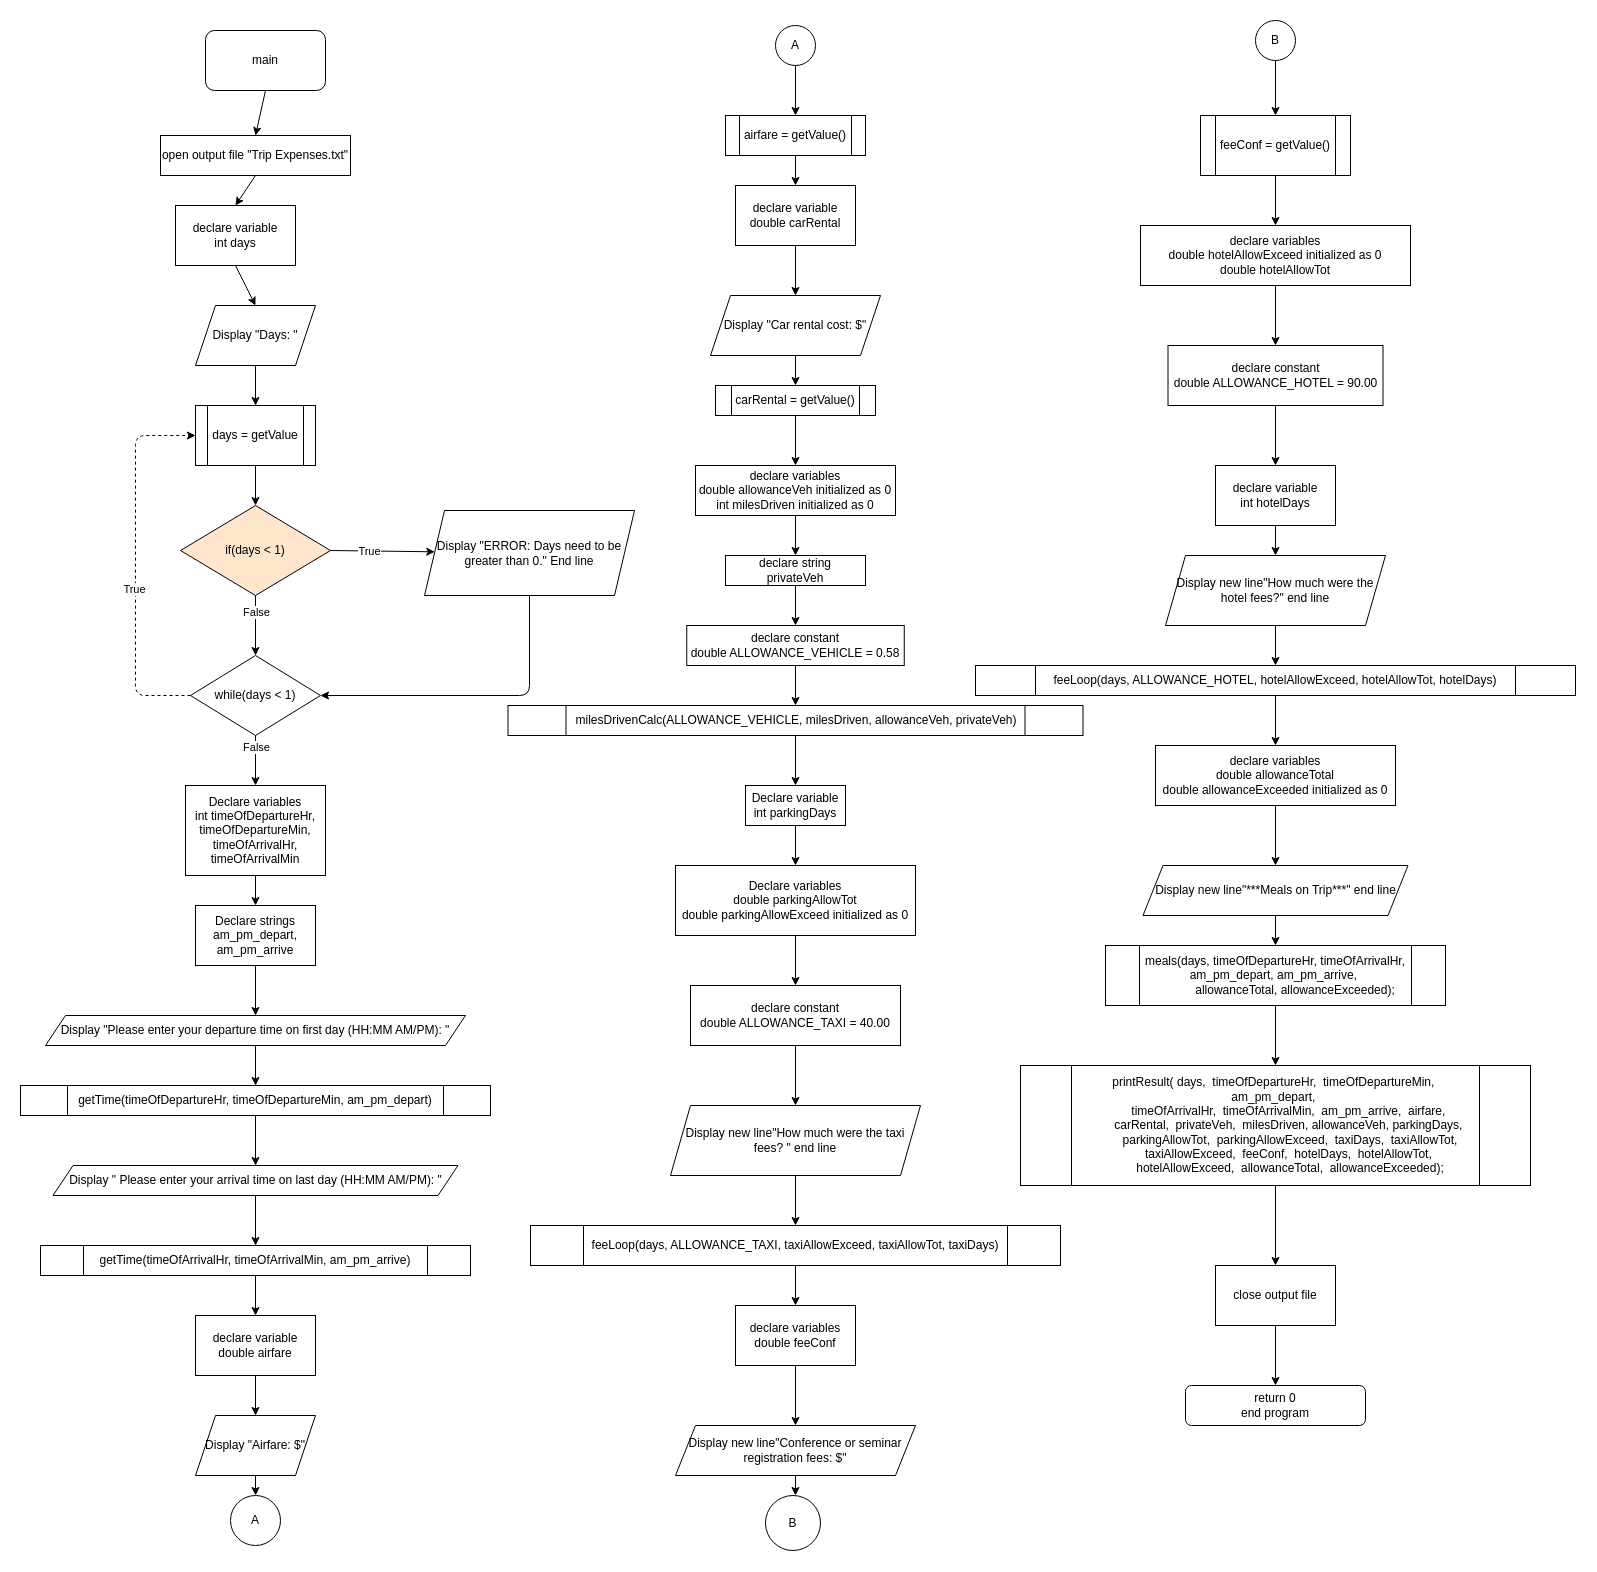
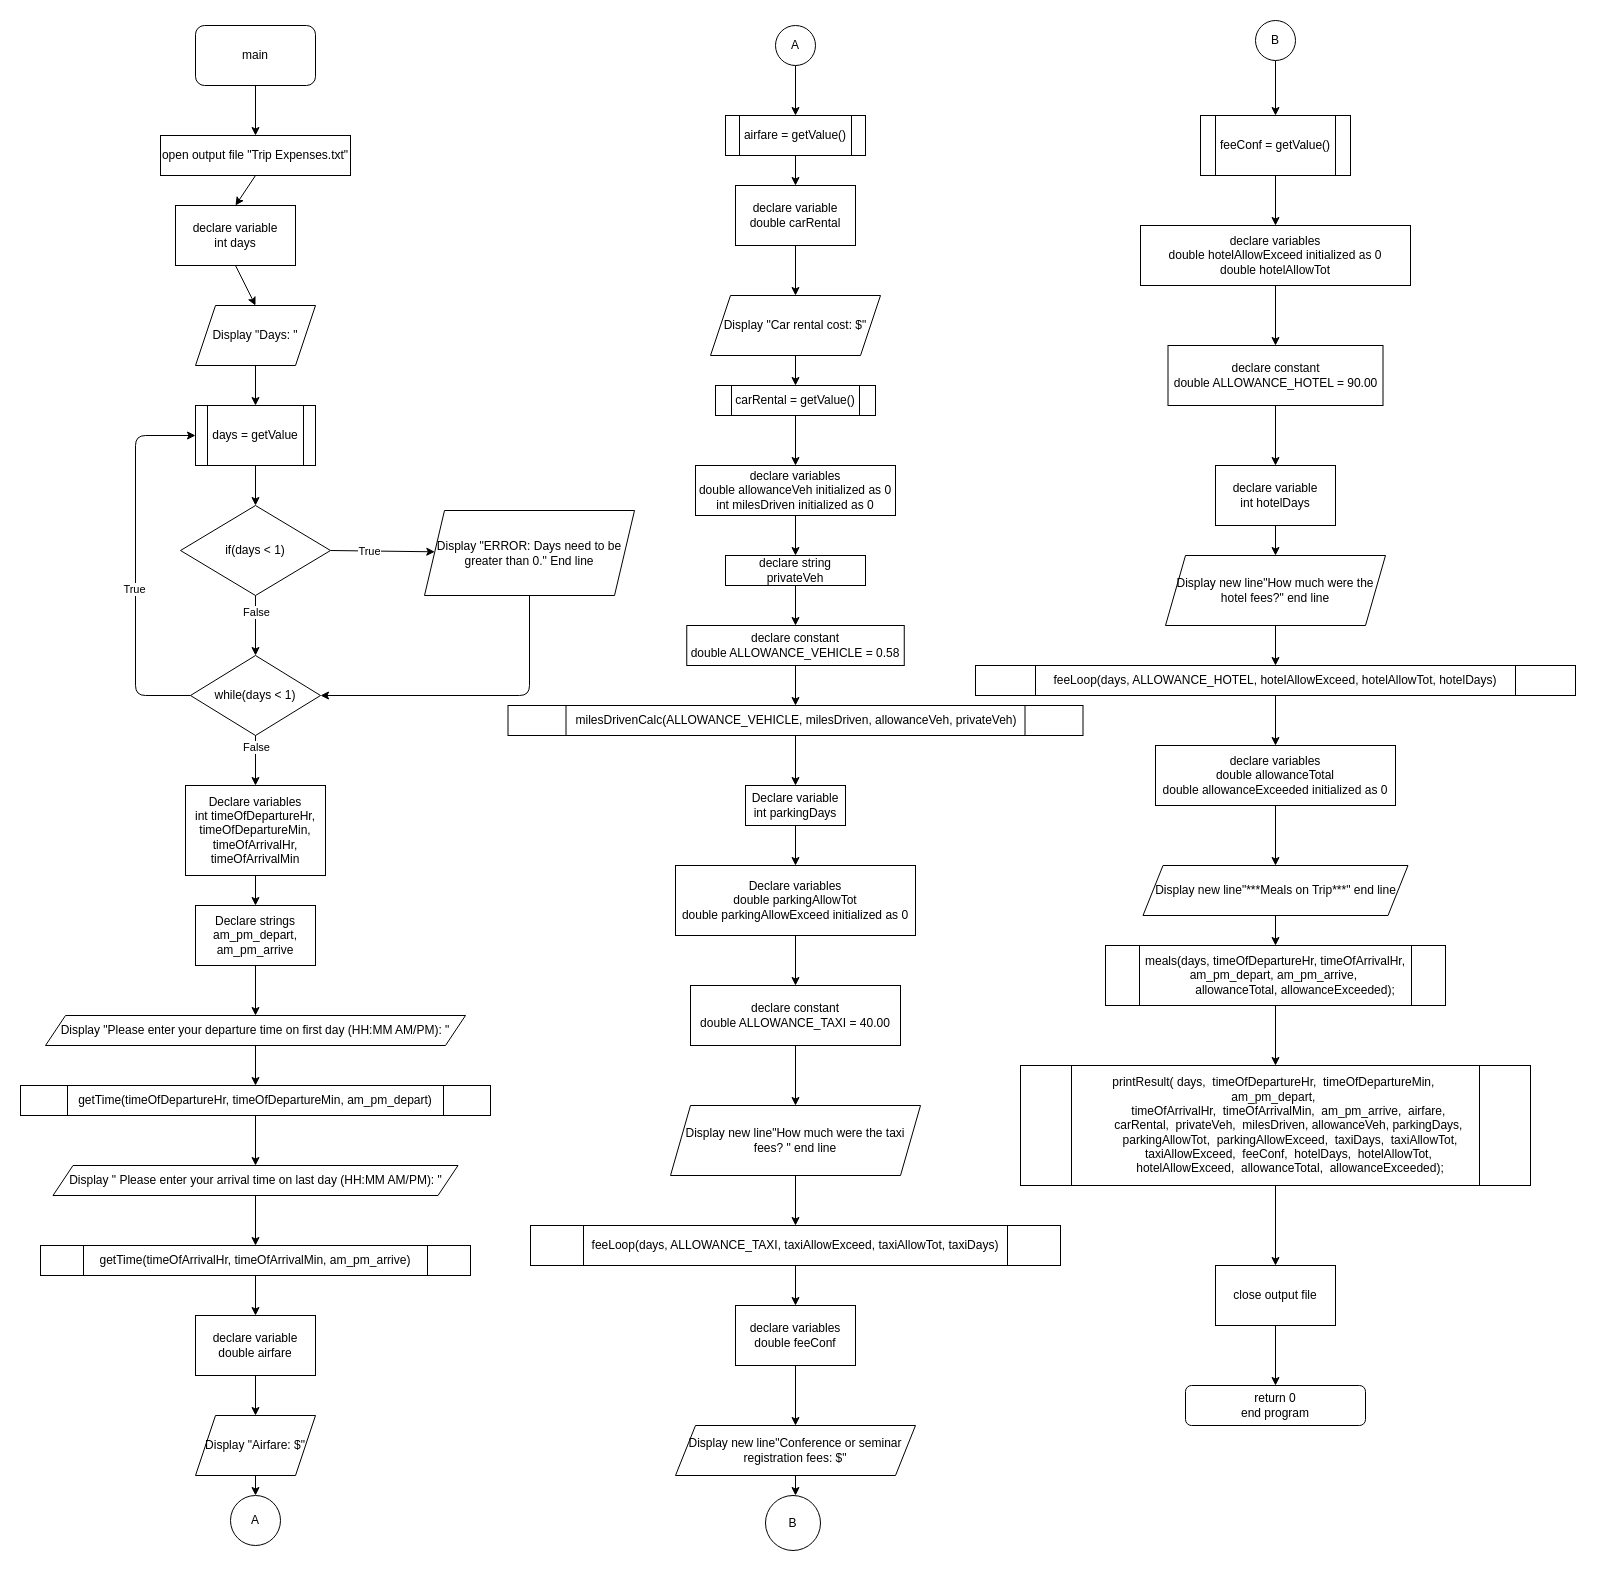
node "main": moved (266, 61) -> (256, 56)
edge "while(days < 1)" -> "days = getValue": style dashed -> solid
node "if(days < 1)": fillcolor #ffe6cc -> #ffffff
